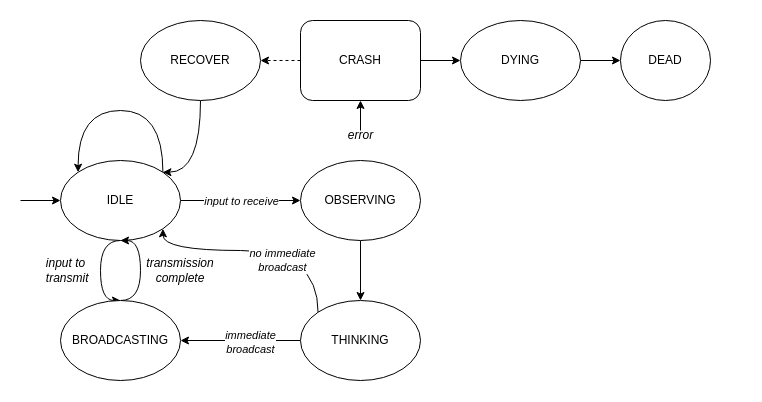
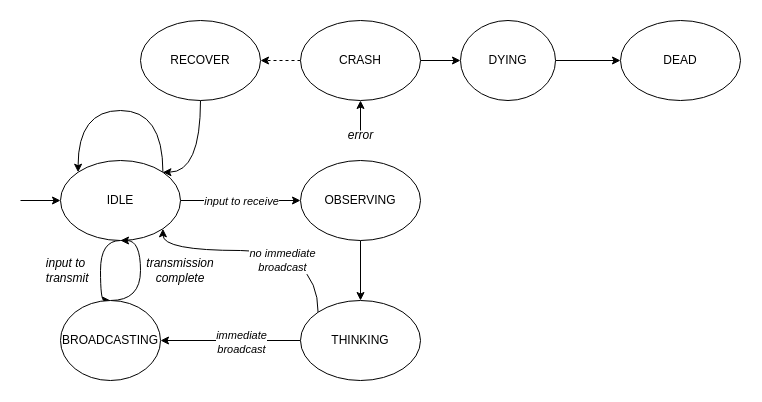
node "CRASH": shape rounded rectangle -> ellipse
node "DYING": size 120x80 -> 95x80
node "DEAD": size 90x80 -> 120x80
node "BROADCASTING": size 120x80 -> 100x80
